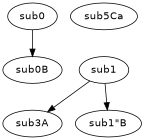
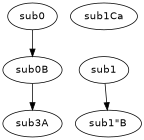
node "sub5Ca": label "sub5Ca" -> "sub1Ca"
edge "sub1" -> "sub3A": now "sub0B" -> "sub3A"
